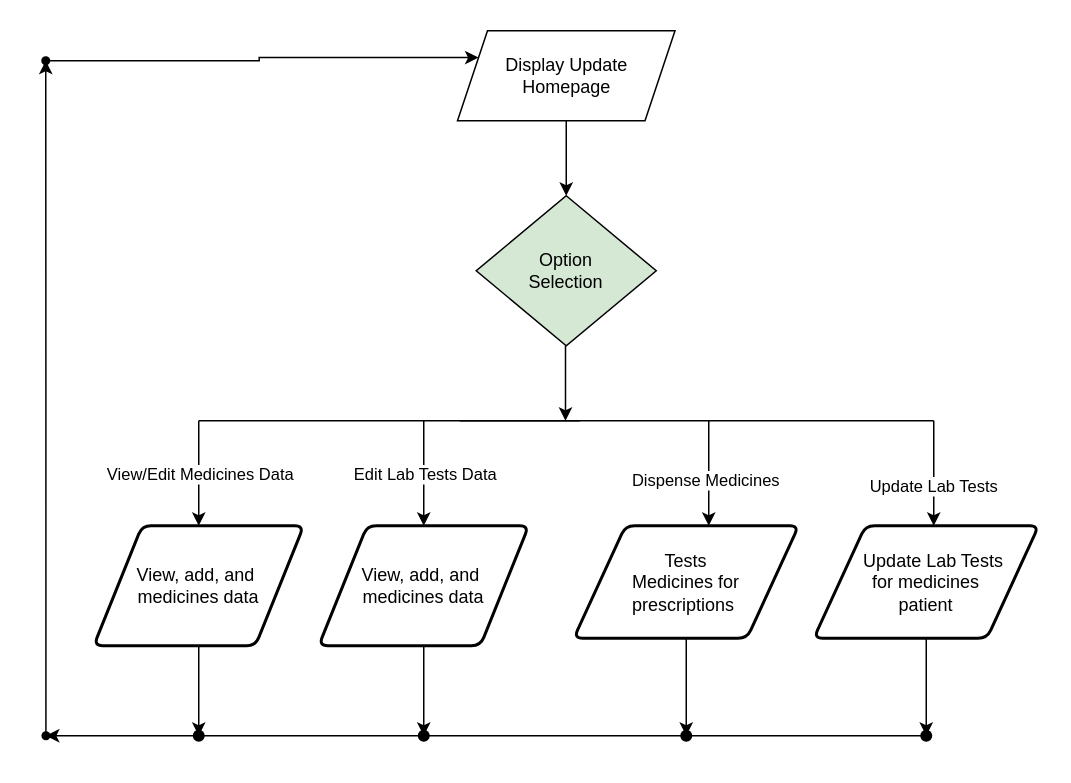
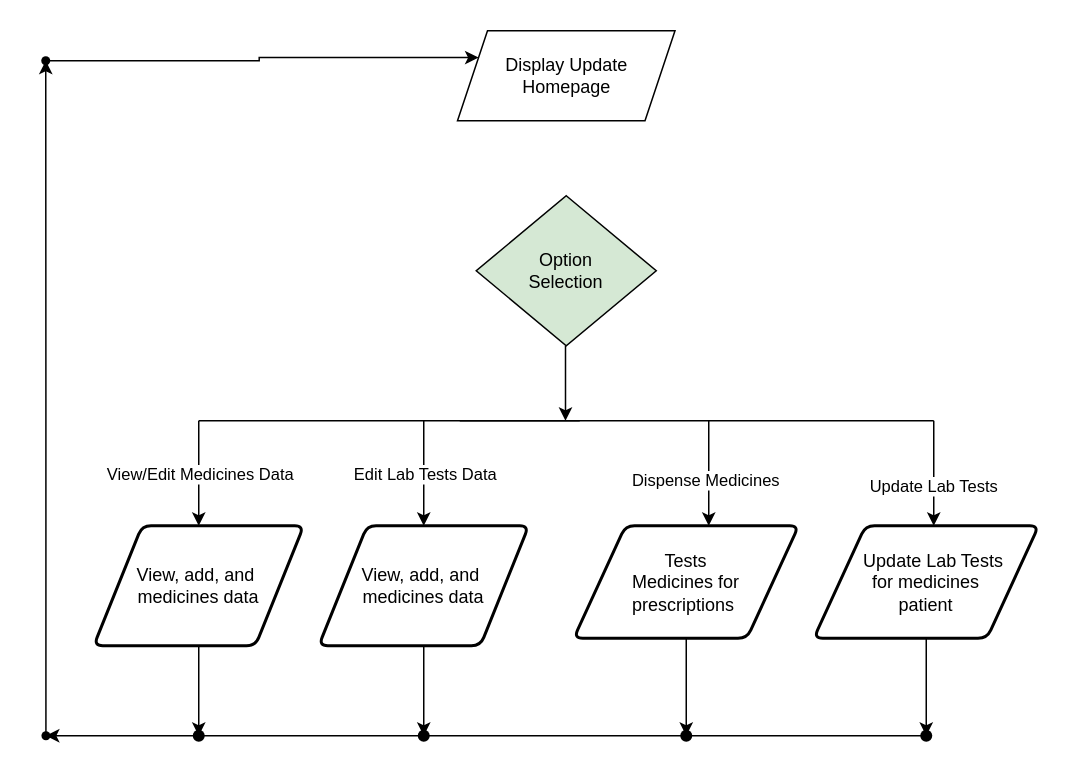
edge "Display Update Homepage" -> "Option Selection": removed
